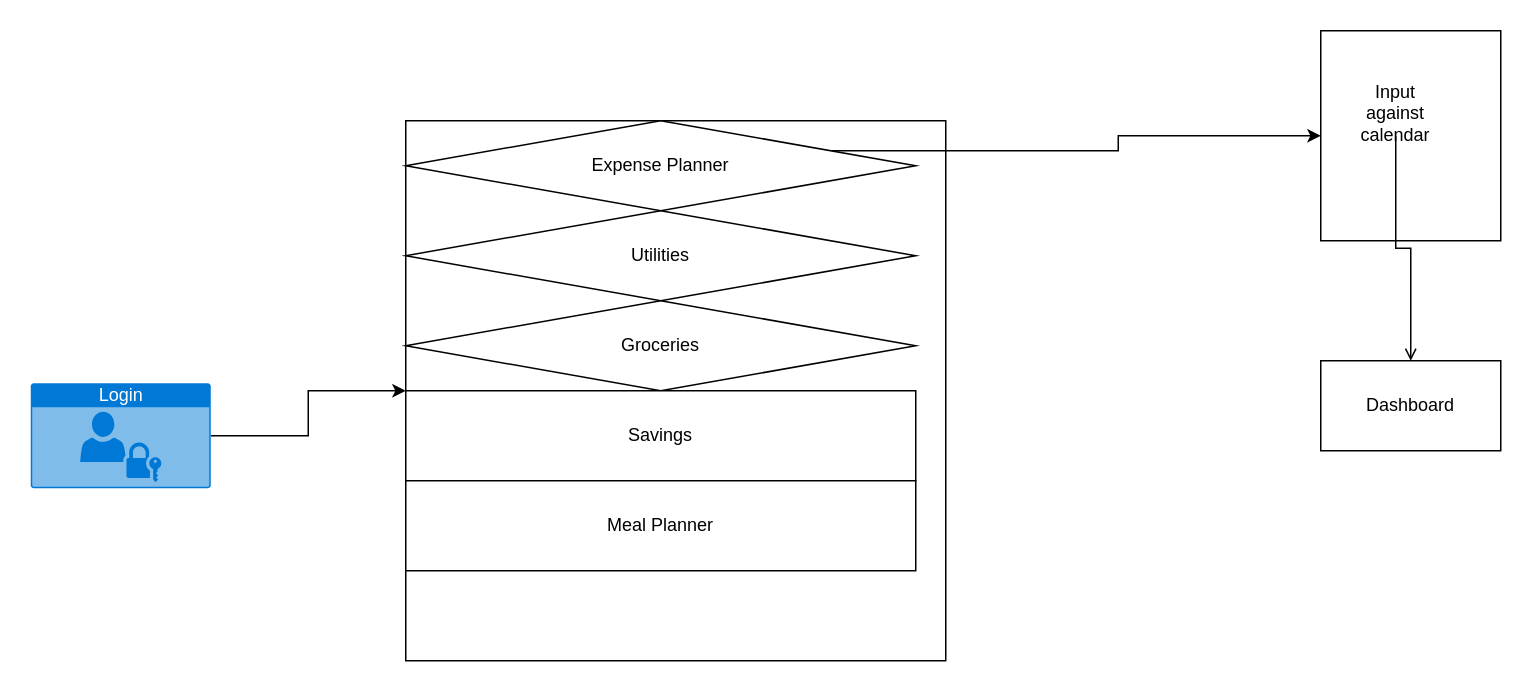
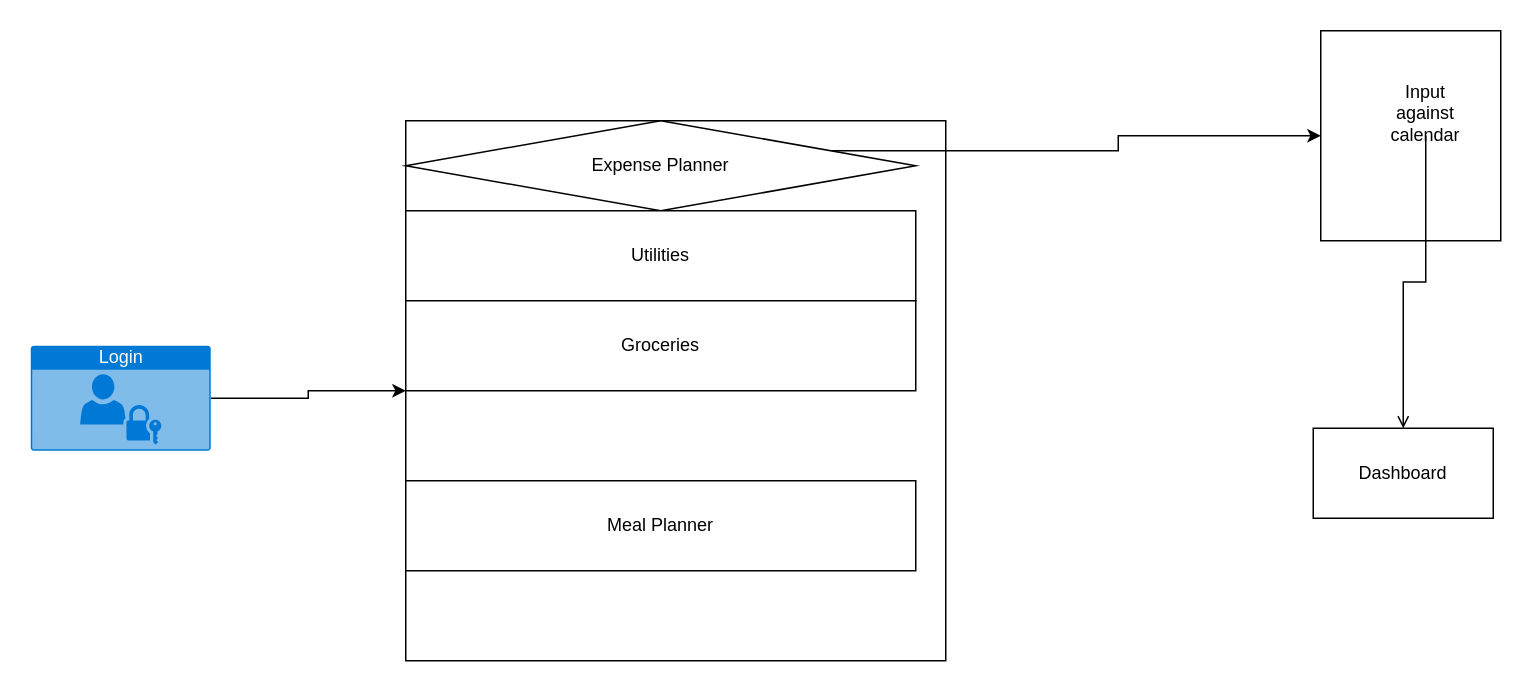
node "Input against calendar": moved (1396, 113) -> (1426, 113)
node "Utilities": shape diamond -> rectangle
node "Groceries": shape diamond -> rectangle
node "Dashboard": moved (1411, 406) -> (1403, 473)
node "Login": moved (121, 436) -> (121, 398)
node "Savings": removed
